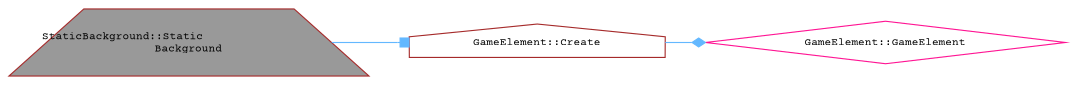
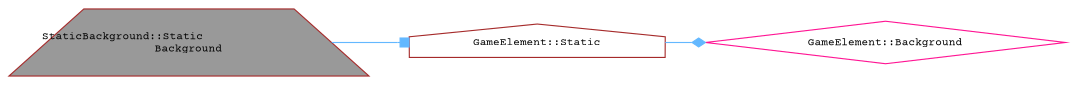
node "GameElement::Create": label "GameElement::Create" -> "GameElement::Static"
node "GameElement::GameElement": label "GameElement::GameElement" -> "GameElement::Background"
